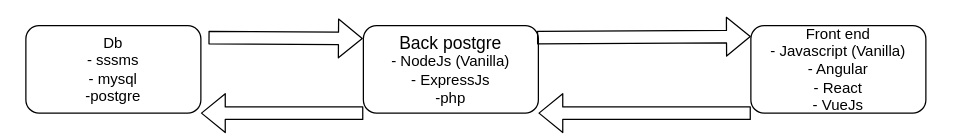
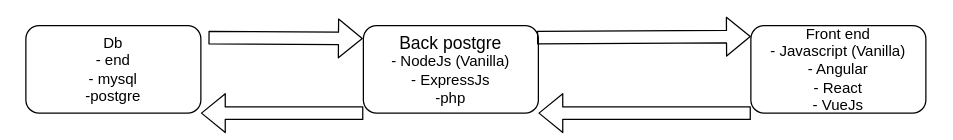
node "Db - sssms - mysql -postgre": label "Db - sssms - mysql -postgre" -> "Db - end - mysql -postgre"
